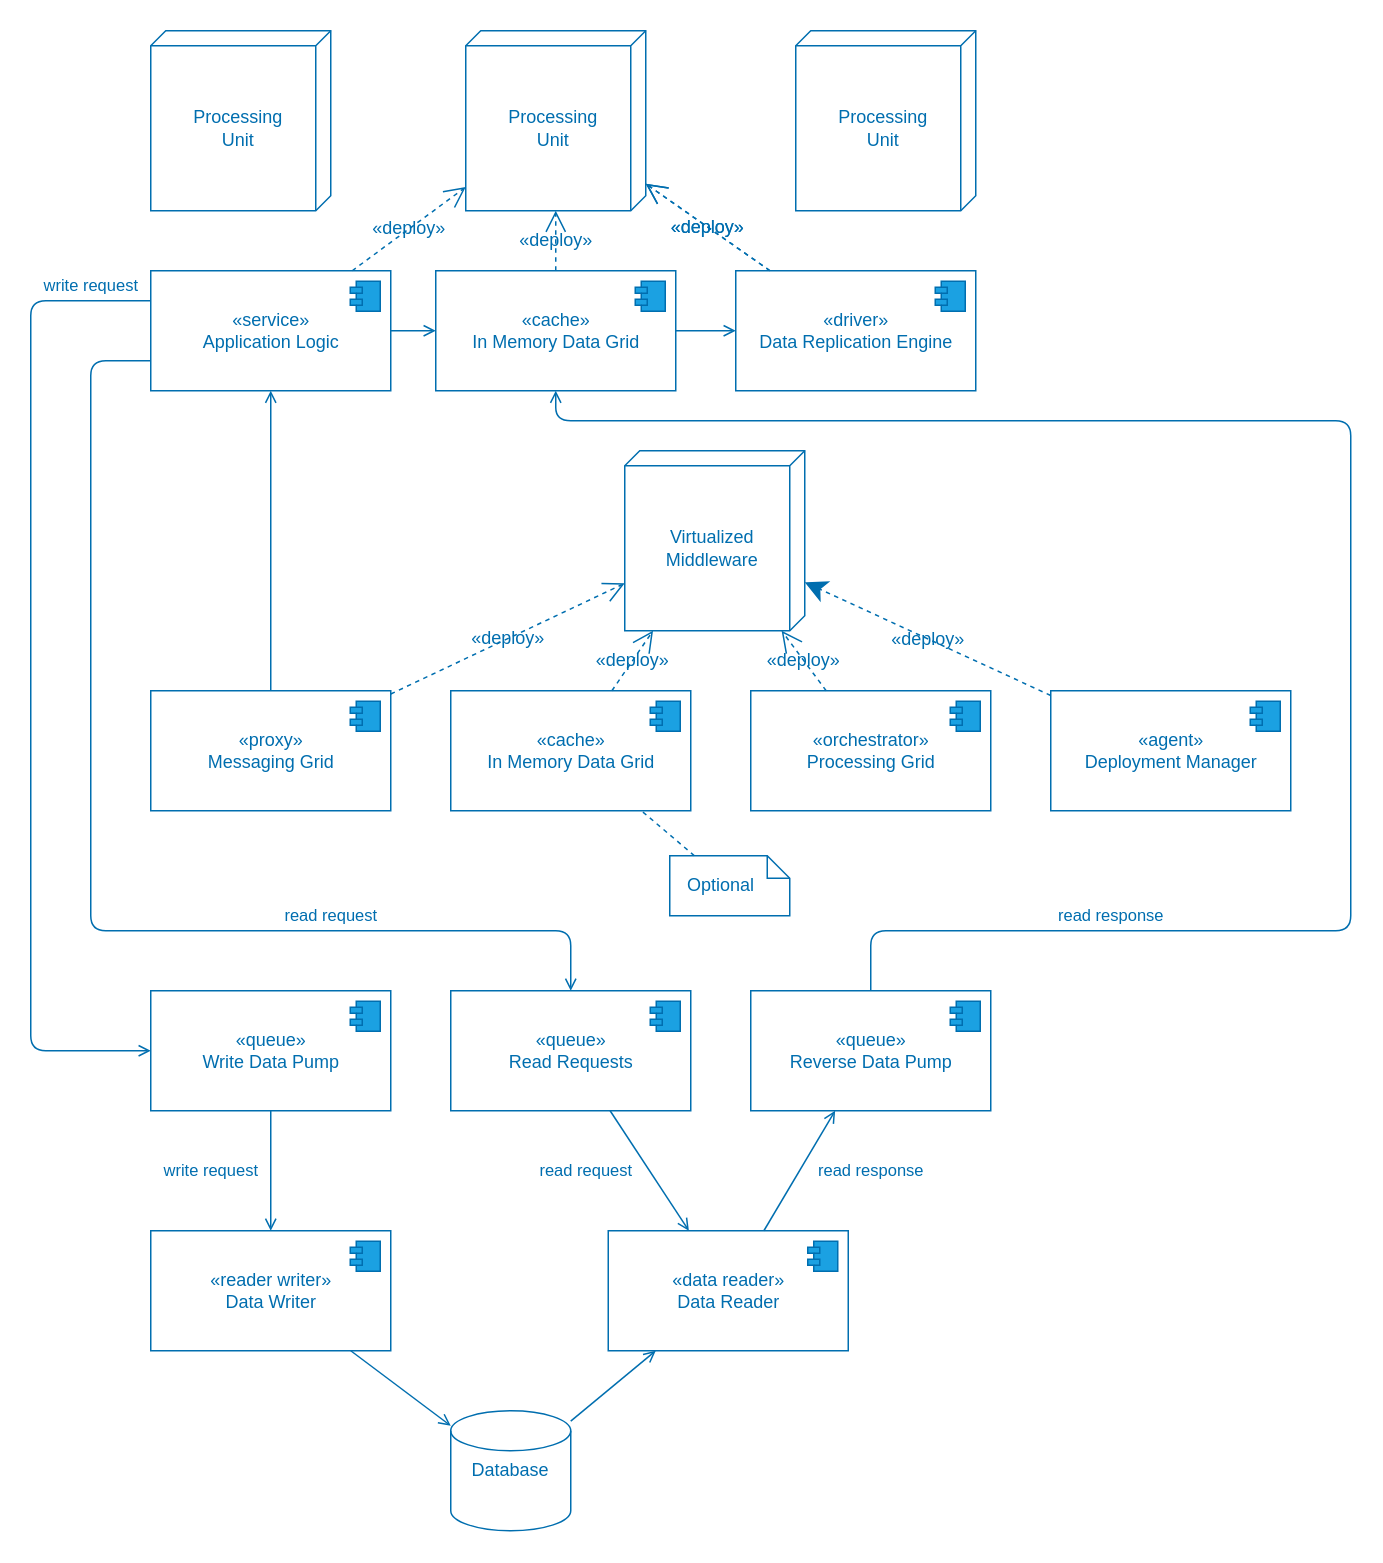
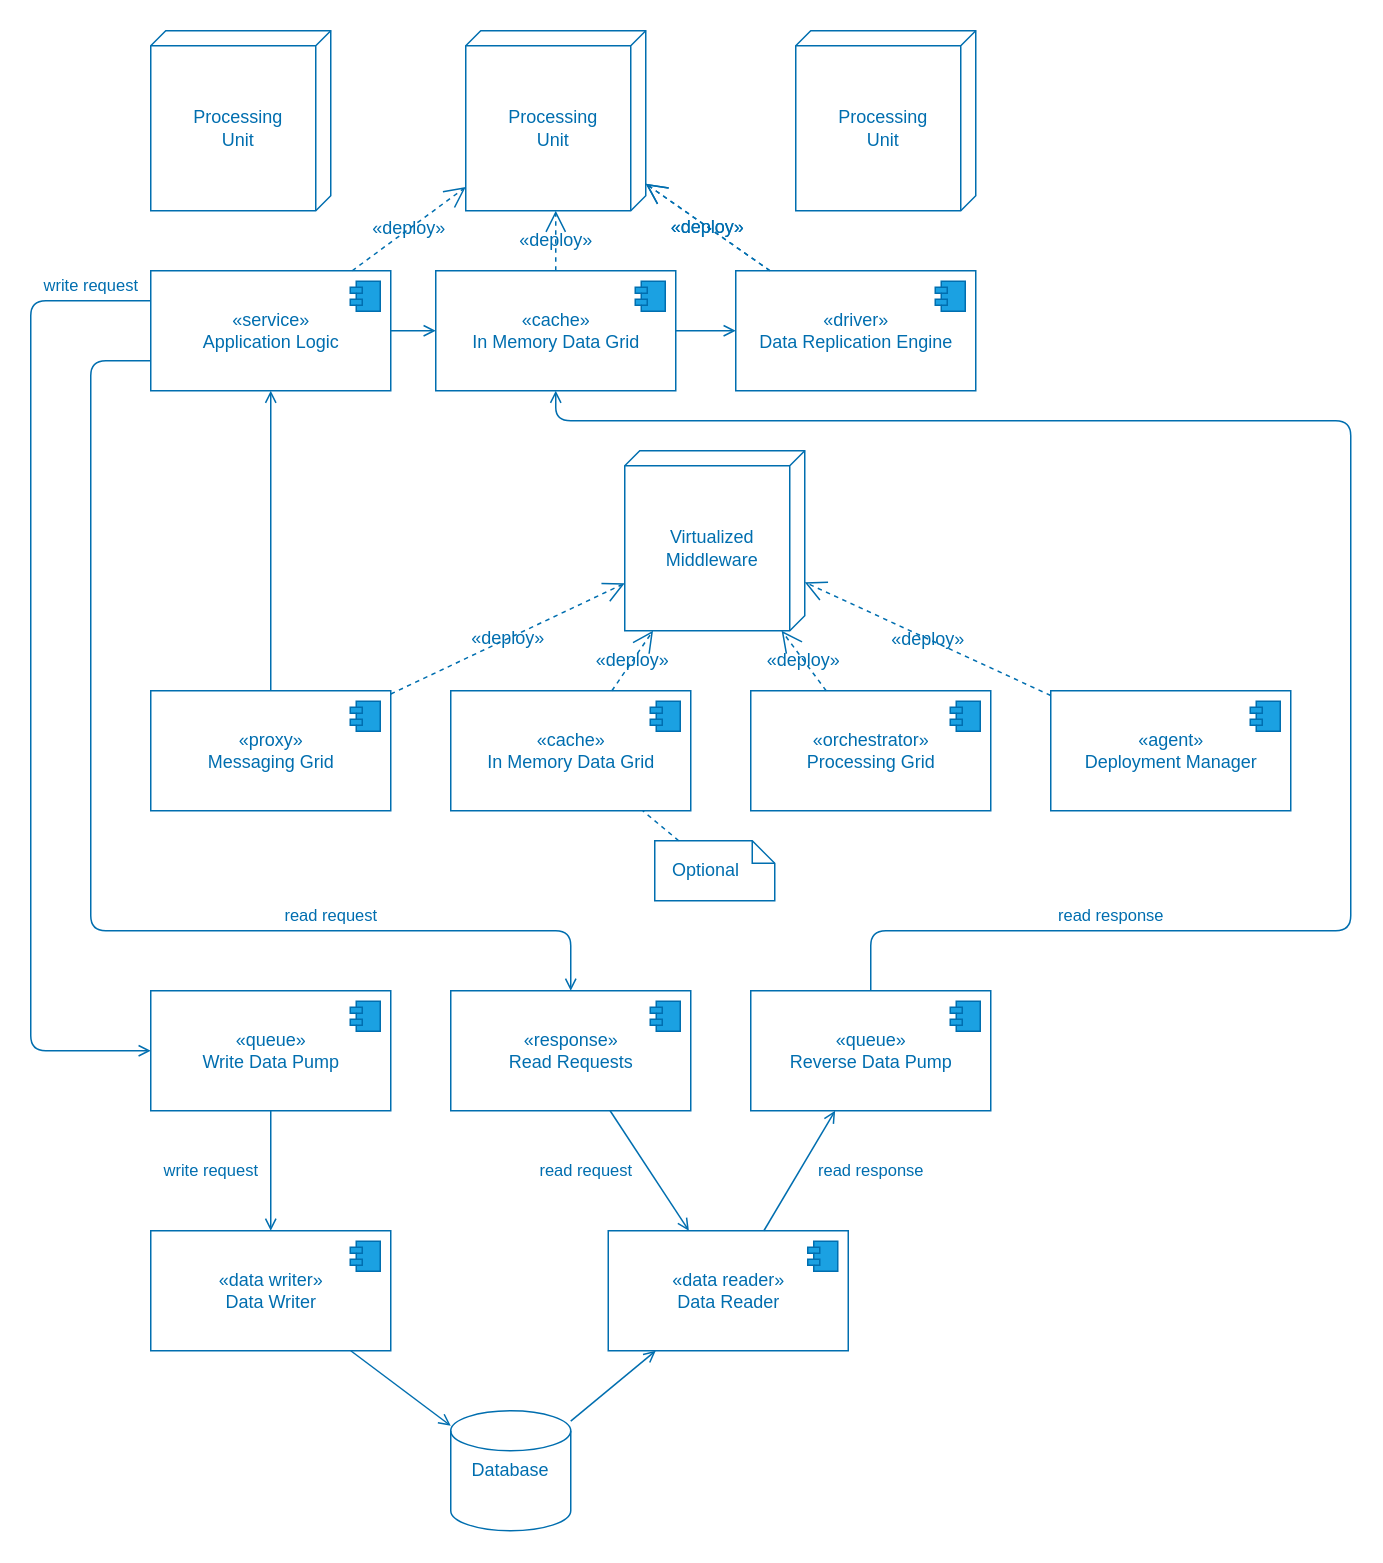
edge "«agent» Deployment Manager" -> "Virtualized Middleware": arrowhead classic -> open
node "Optional": moved (730, 886) -> (715, 871)
node "«queue» Read Requests": label "«queue» Read Requests" -> "«response» Read Requests"
node "«reader writer» Data Writer": label "«reader writer» Data Writer" -> "«data writer» Data Writer"
